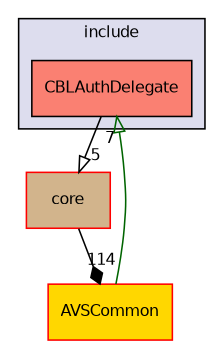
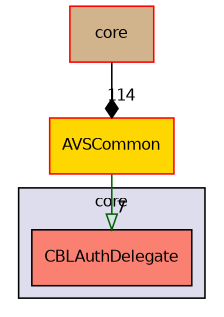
cluster "include": label "include" -> "core"
edge "CBLAuthDelegate" -> "core": removed
